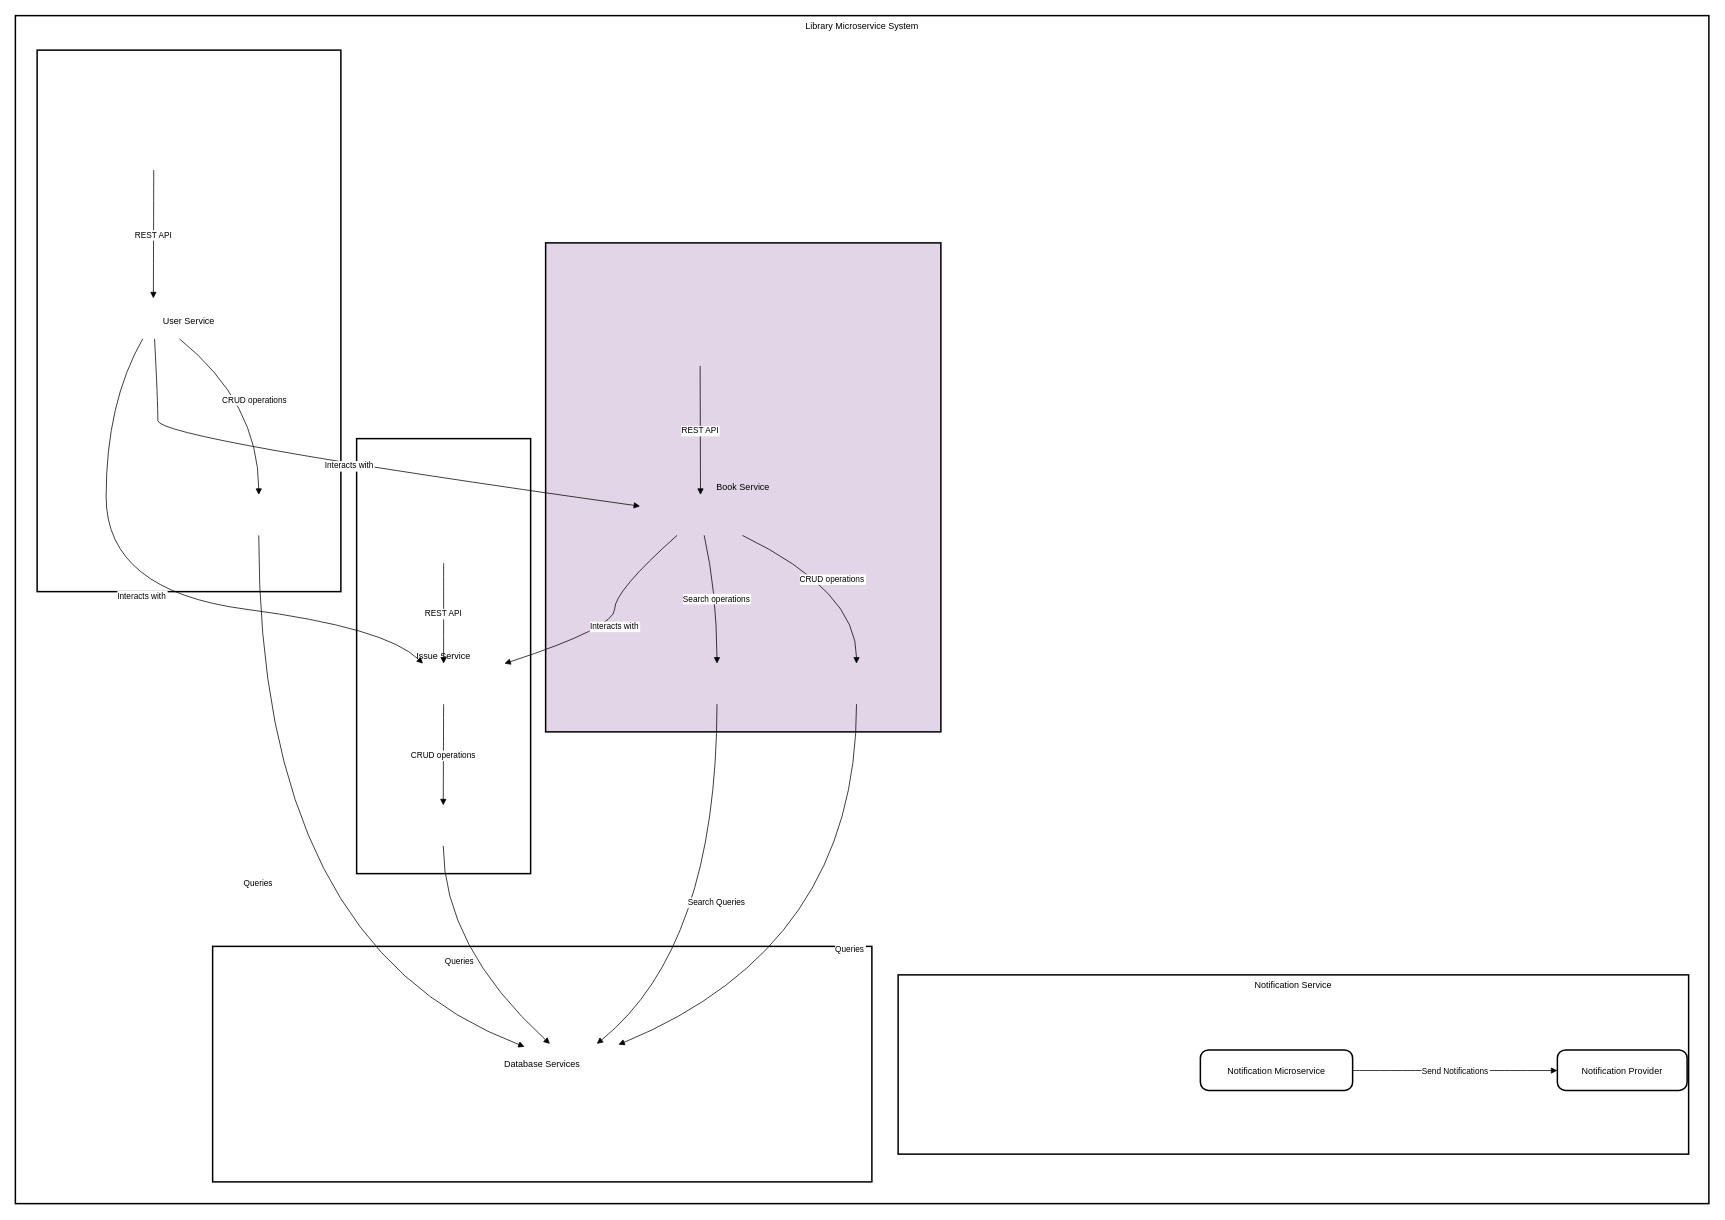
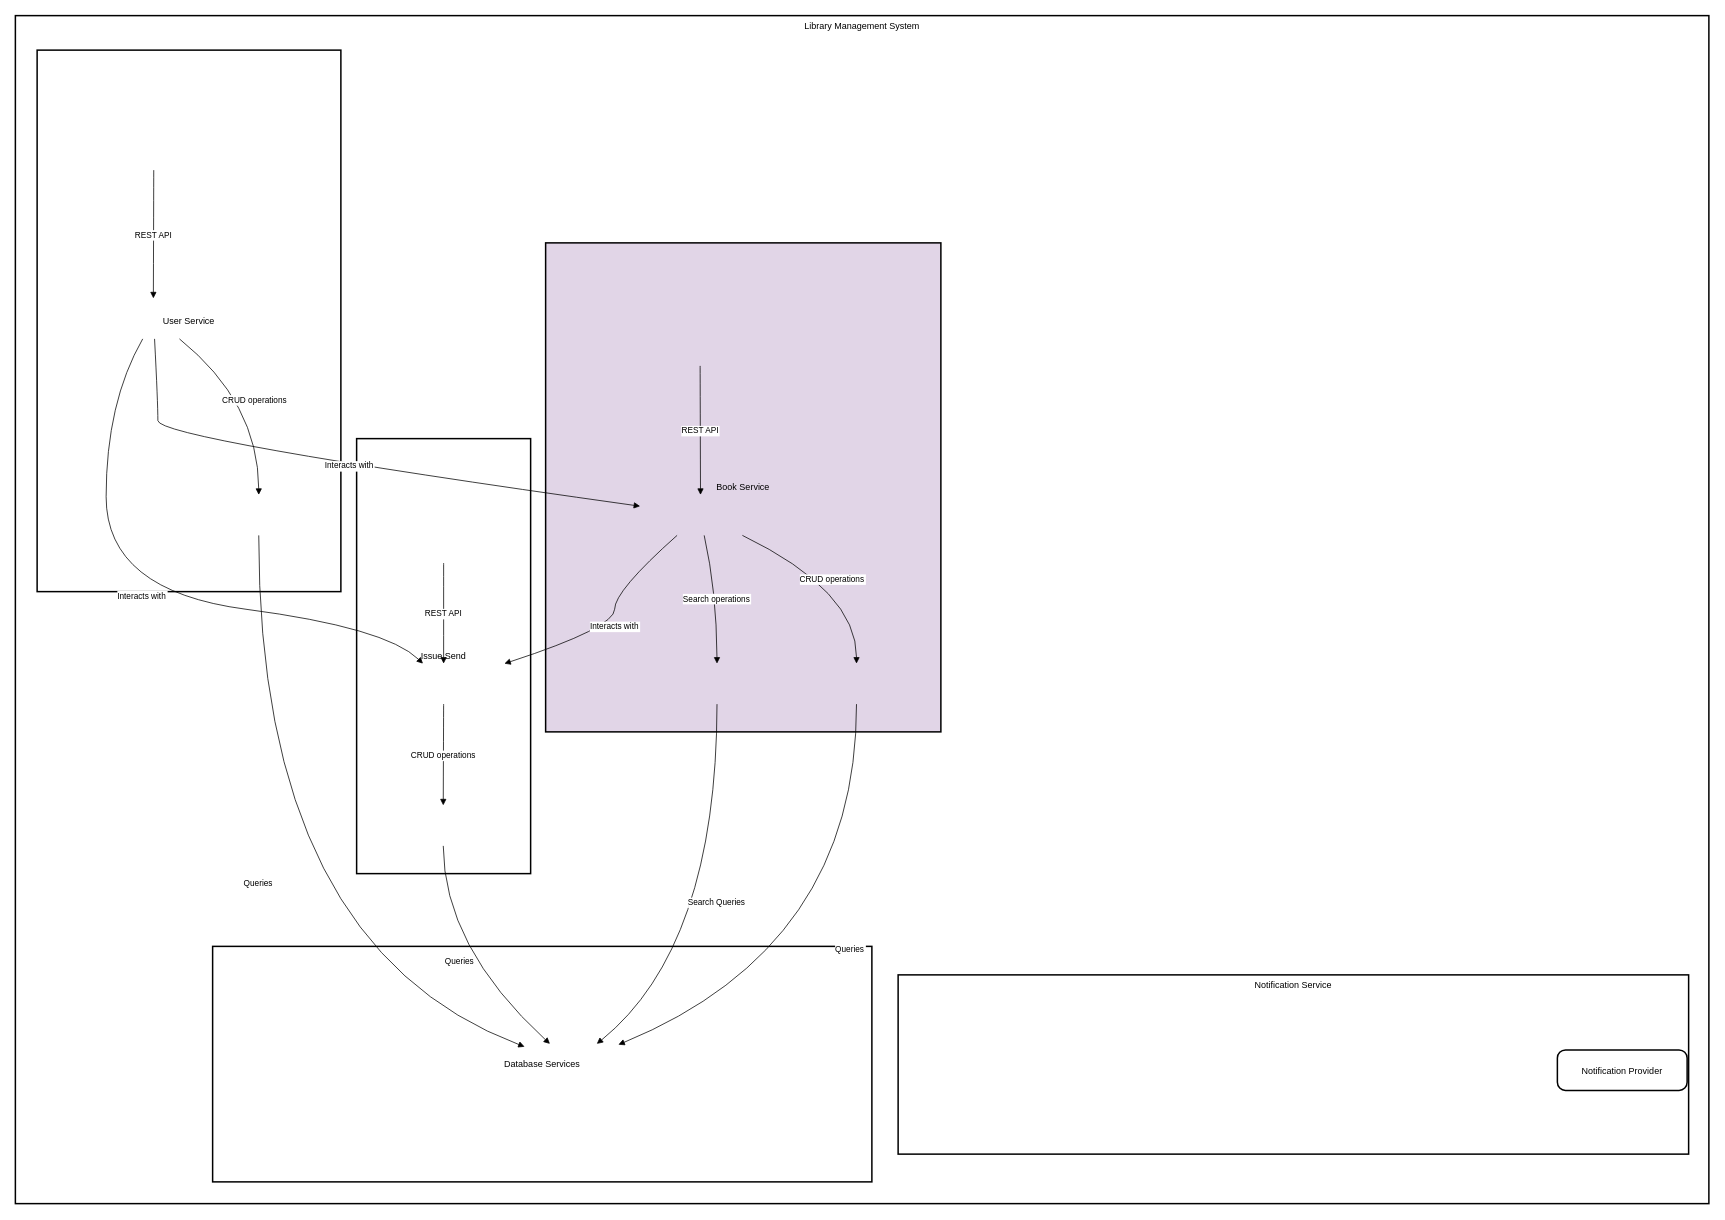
node "Library Microservice System": label "Library Microservice System" -> "Library Management System"
node "Issue Service": label "Issue Service" -> "Issue Send"
node "Notification Microservice": removed
edge "Notification Microservice" -> "Notification Provider": removed, label "Send Notifications"
